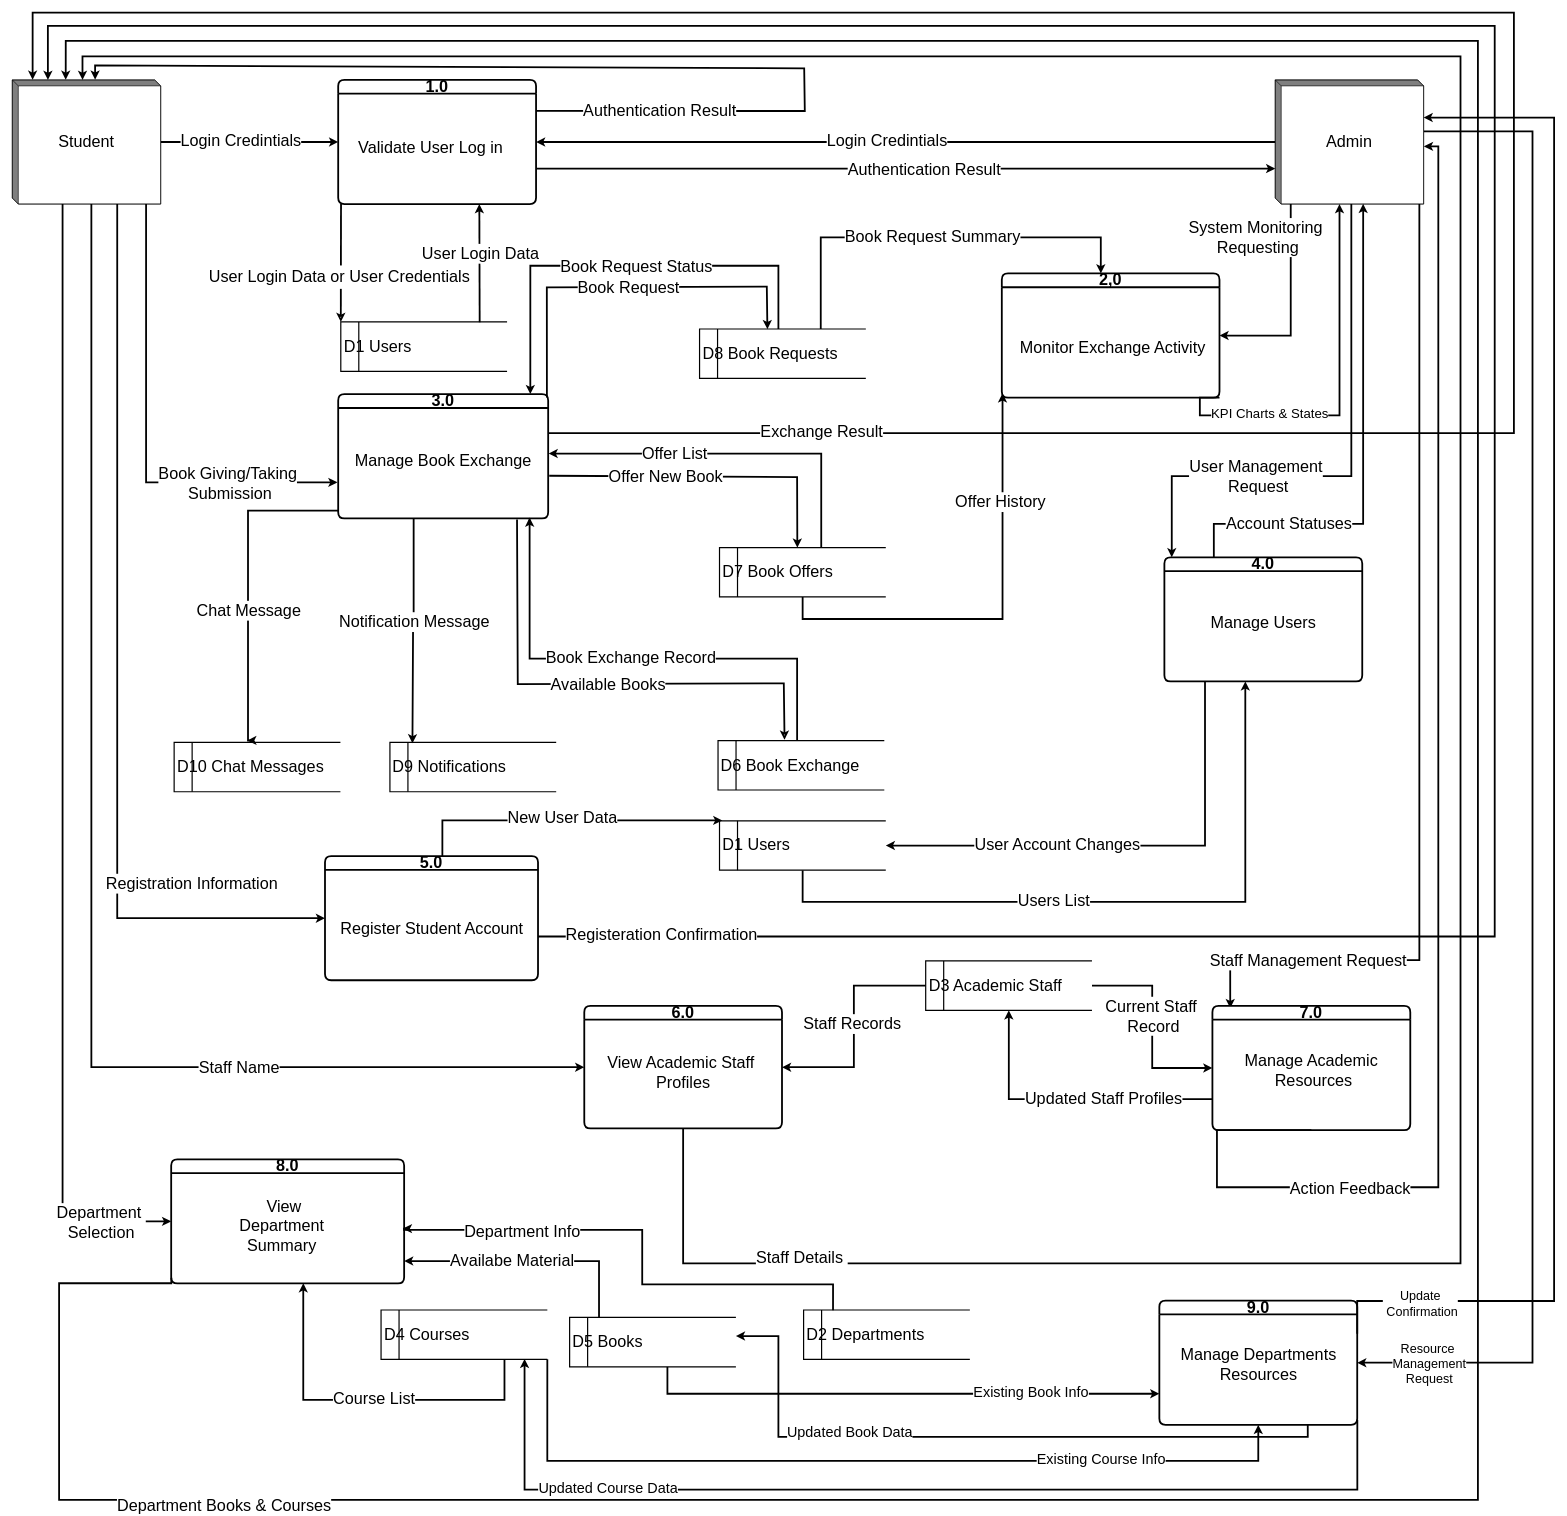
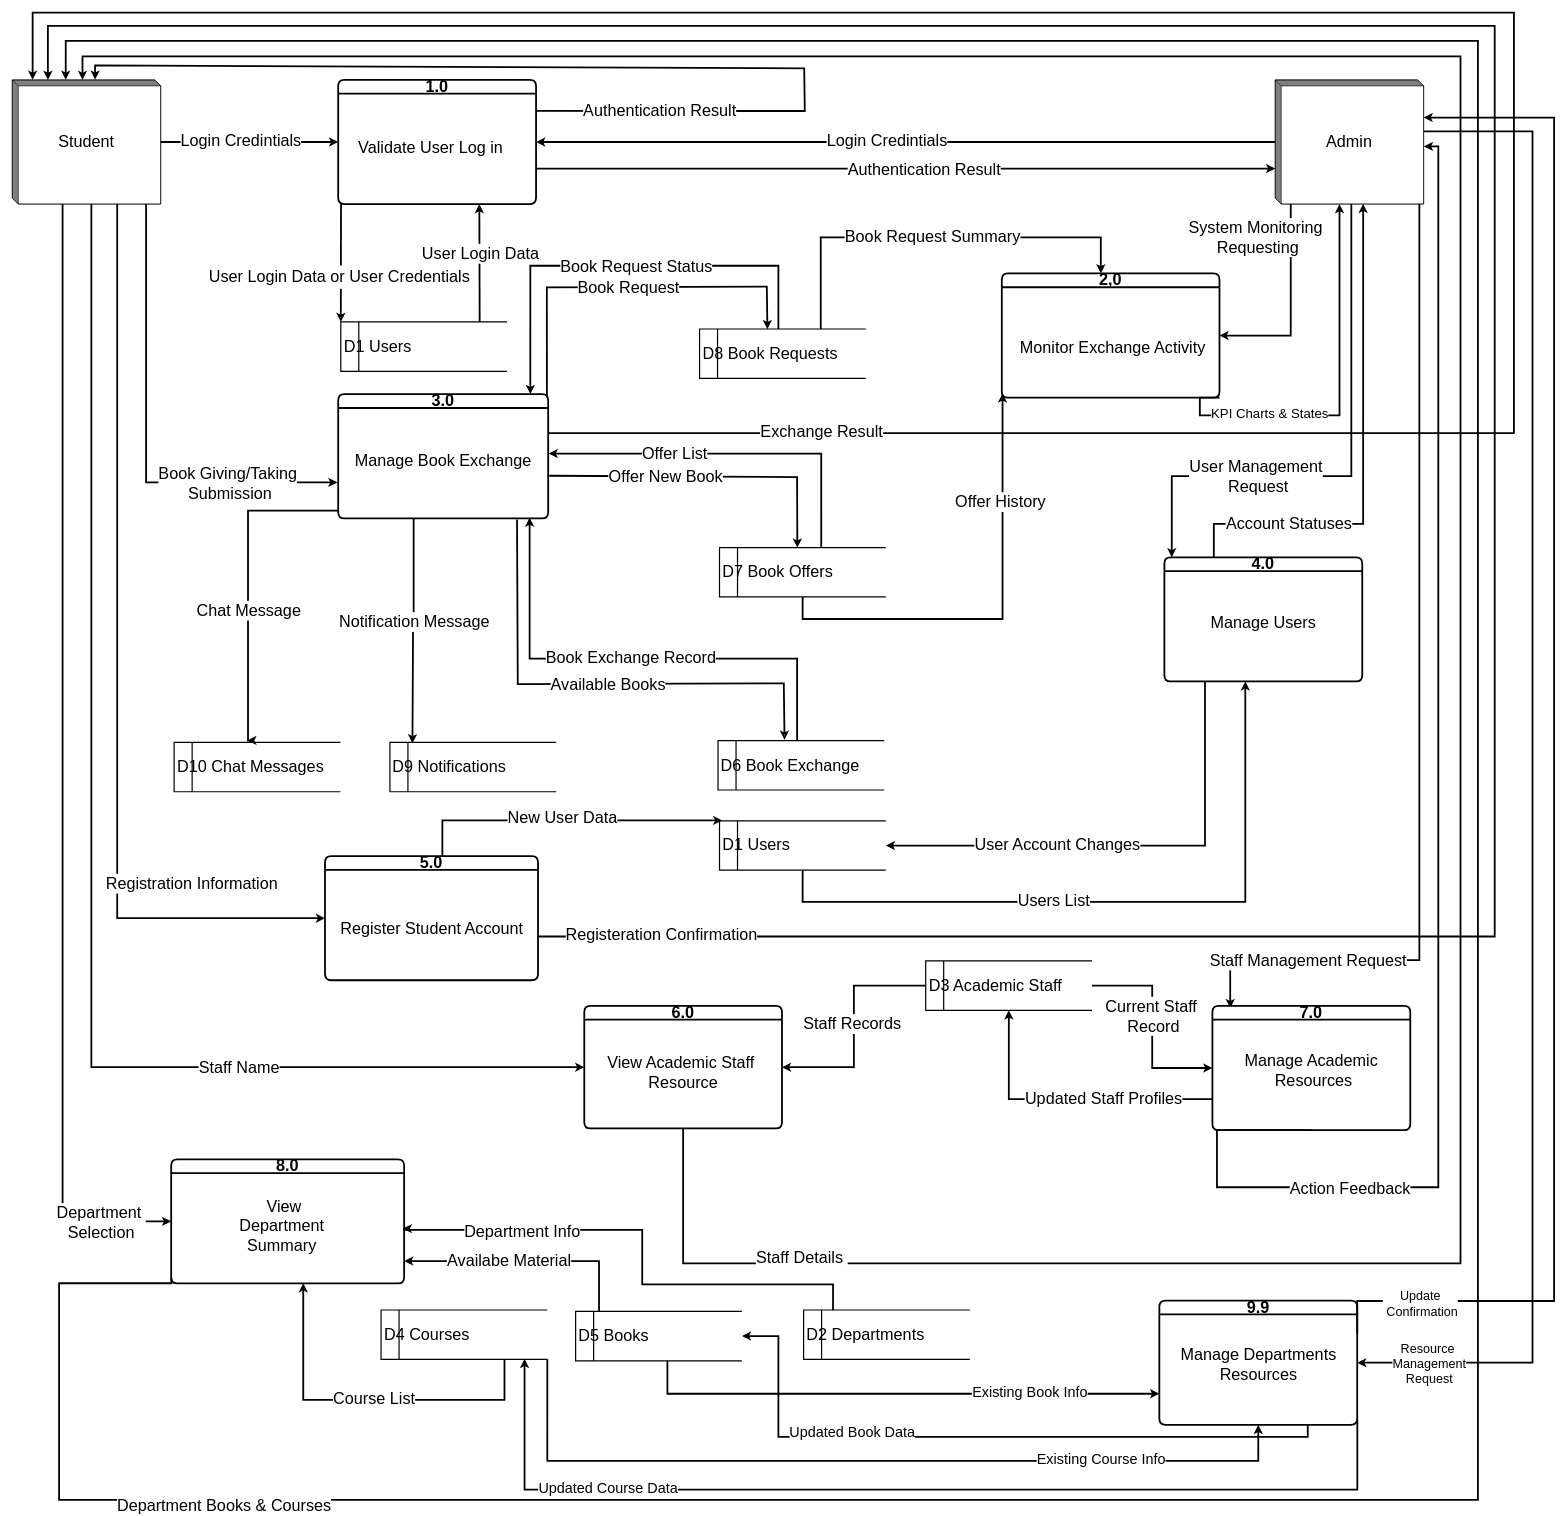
node "View Academic Staff Profiles": label "View Academic Staff Profiles" -> "View Academic Staff Resource"
node "9.0": label "9.0" -> "9.9"
node "D5 Books": moved (653, 1342) -> (659, 1336)
